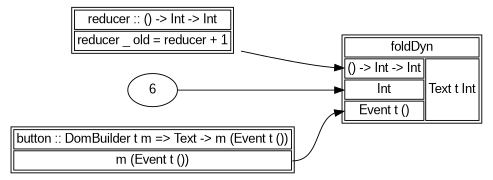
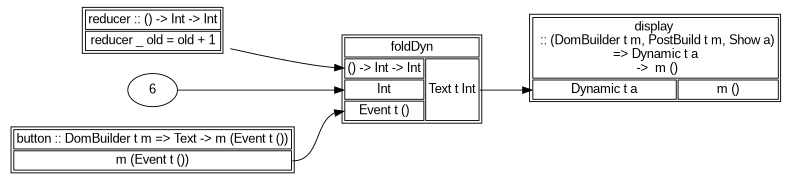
node "reducer :: () -> Int -> Int": text "reducer _ old = reducer + 1" -> "reducer _ old = old + 1"
node "display": added
